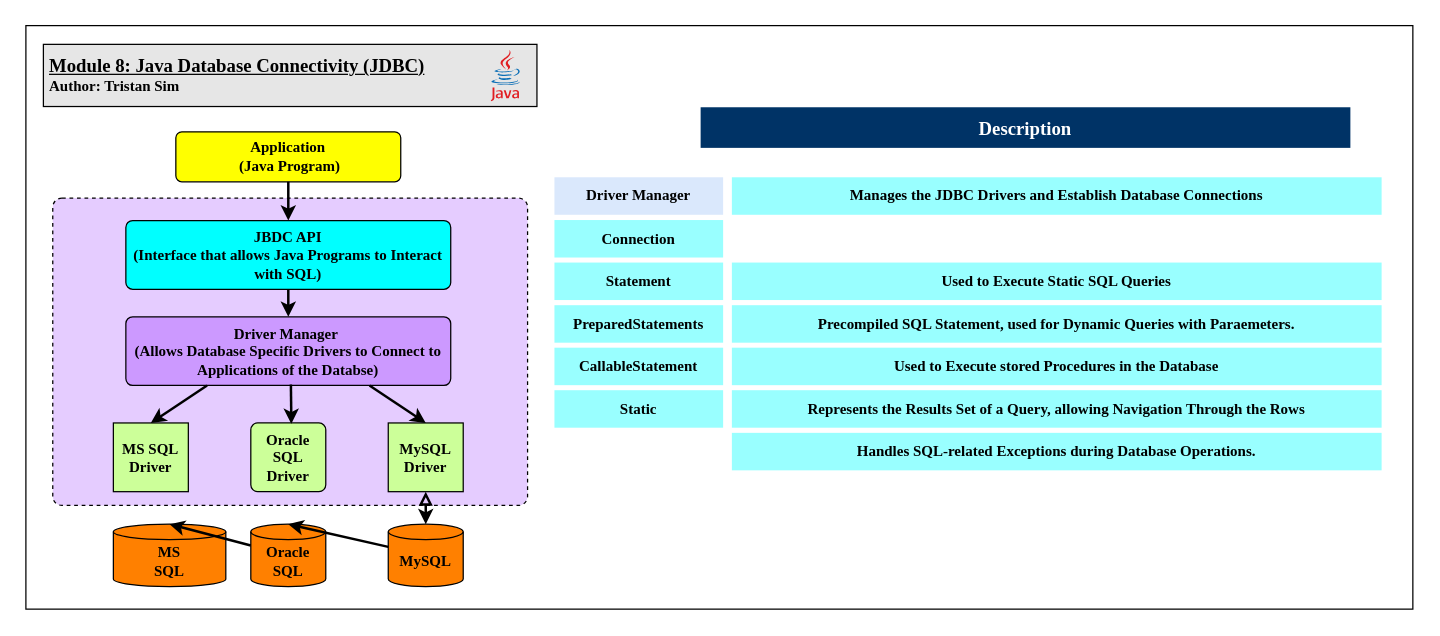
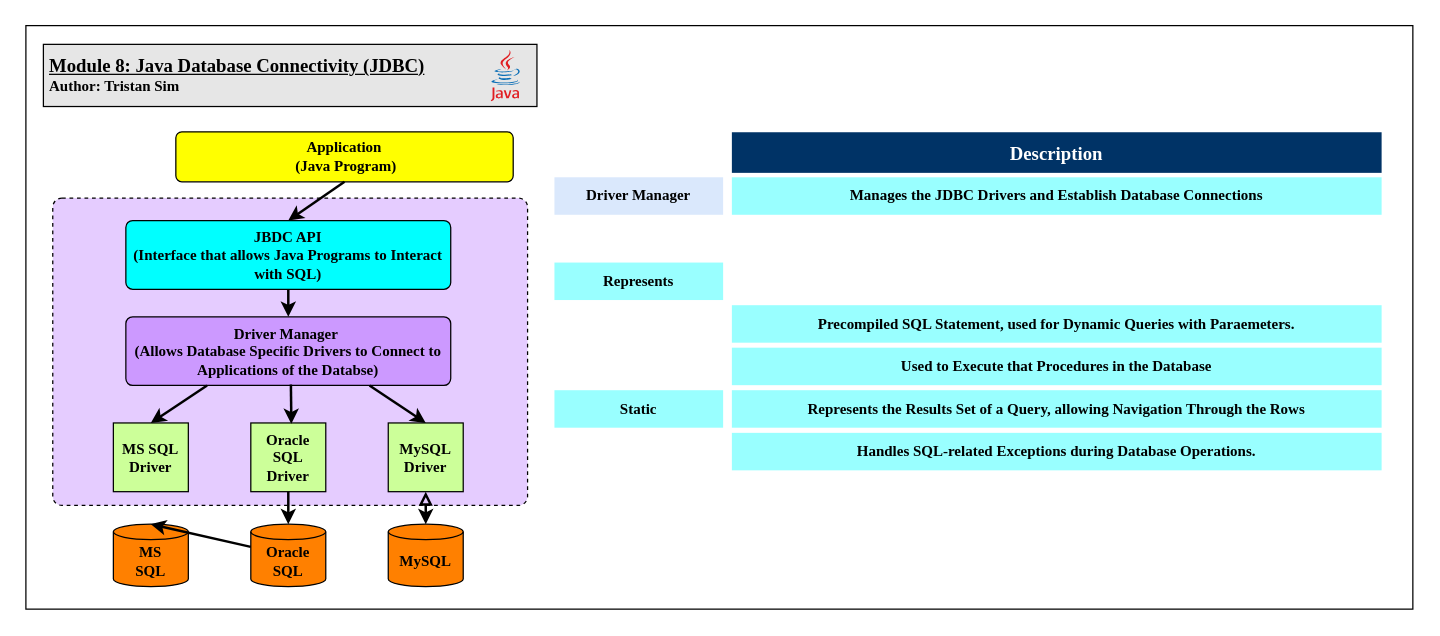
node "Description": moved (1026, 128) -> (1057, 153)
node "Application (Java Program)": size 225x50 -> 338x50
node "Connection": removed
node "Used to Execute Static SQL Queries": removed
node "Statement": label "Statement" -> "Represents"
node "PreparedStatements": removed
node "CallableStatement": removed
node "Used to Execute stored Procedures in the Database": label "Used to Execute stored Procedures in the Database" -> "Used to Execute that Procedures in the Database"
node "Oracle SQL Driver": shape rounded rectangle -> rectangle
edge "MySQL" -> "Oracle SQL": now "Oracle SQL Driver" -> "Oracle SQL"
node "MS SQL": size 113x63 -> 75x63
